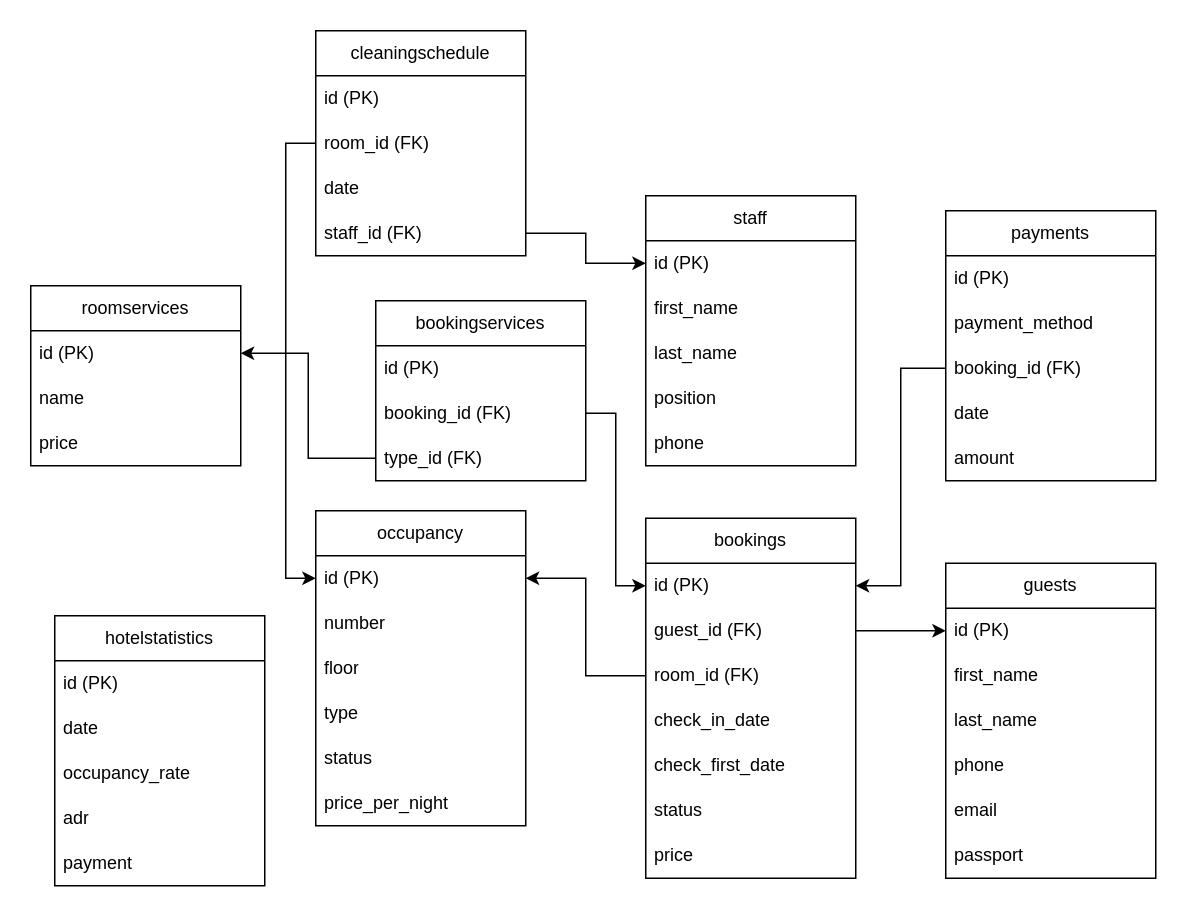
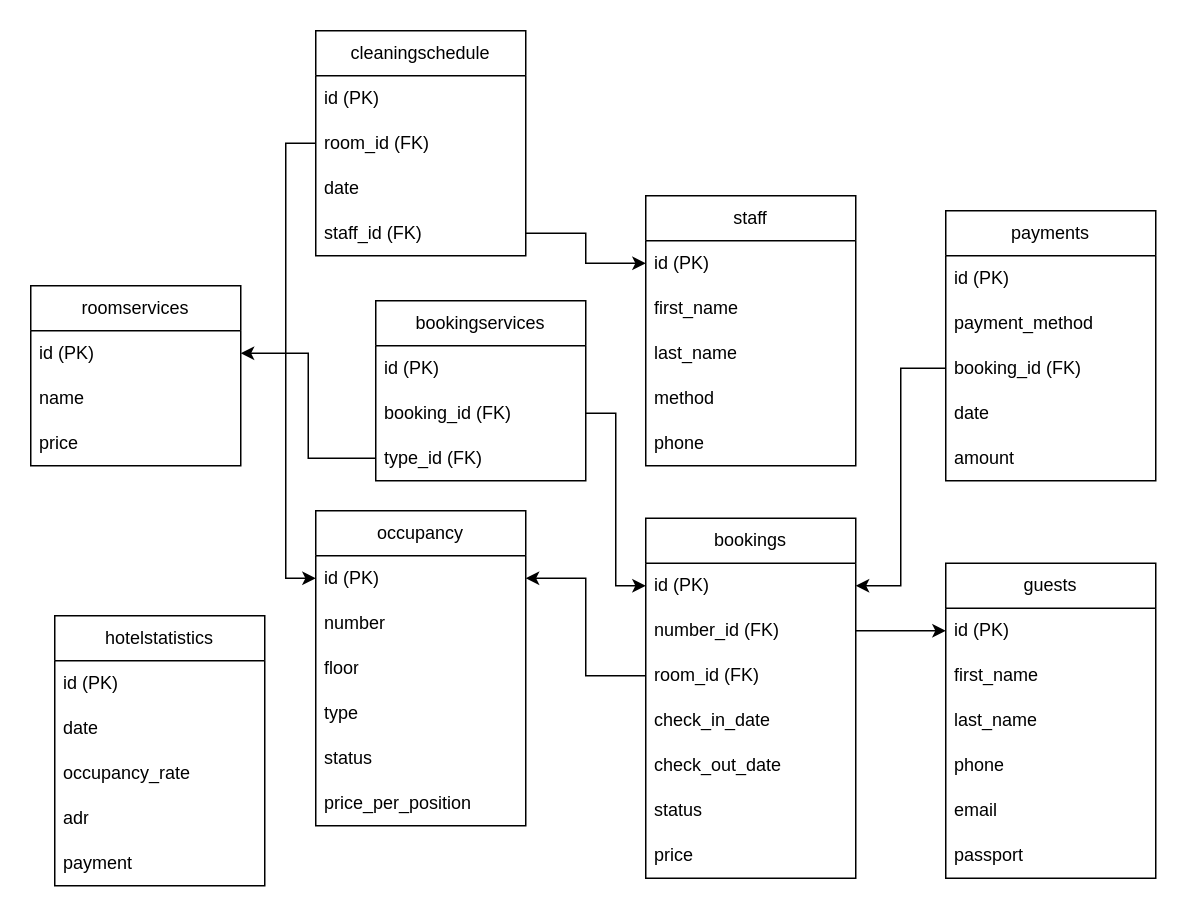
node "position": label "position" -> "method"
node "guest_id (FK)": label "guest_id (FK)" -> "number_id (FK)"
node "check_first_date": label "check_first_date" -> "check_out_date"
node "price_per_night": label "price_per_night" -> "price_per_position"
